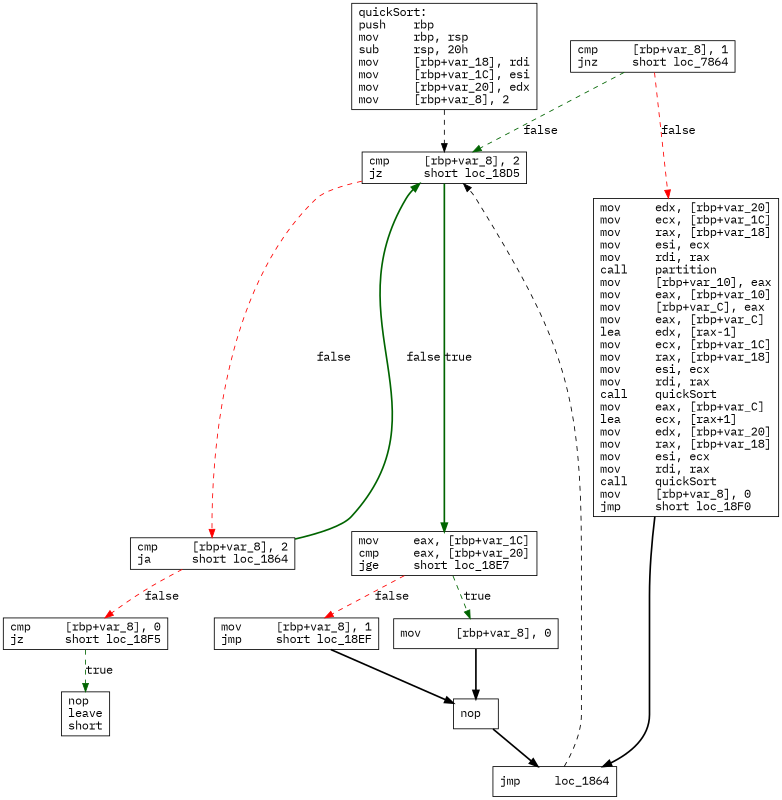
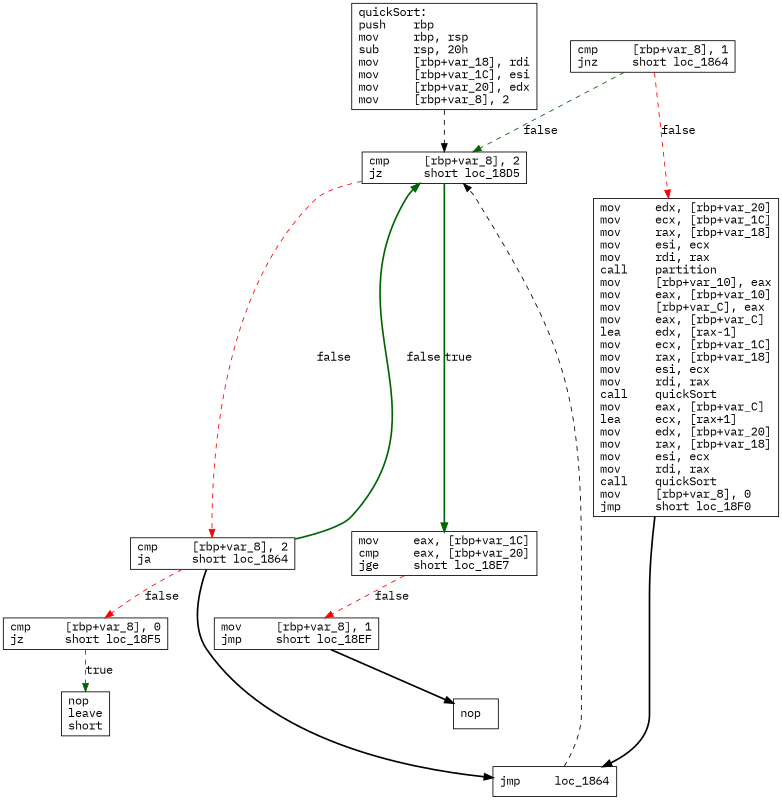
node "cmp     [rbp+var_8], 1 jnz     short loc_7864": label "cmp     [rbp+var_8], 1 jnz     short loc_7864" -> "cmp     [rbp+var_8], 1 jnz     short loc_1864"
node "mov     [rbp+var_8], 0": removed
edge "nop" -> "jmp     loc_1864": now "cmp     [rbp+var_8], 2 ja      short loc_1864" -> "jmp     loc_1864"
